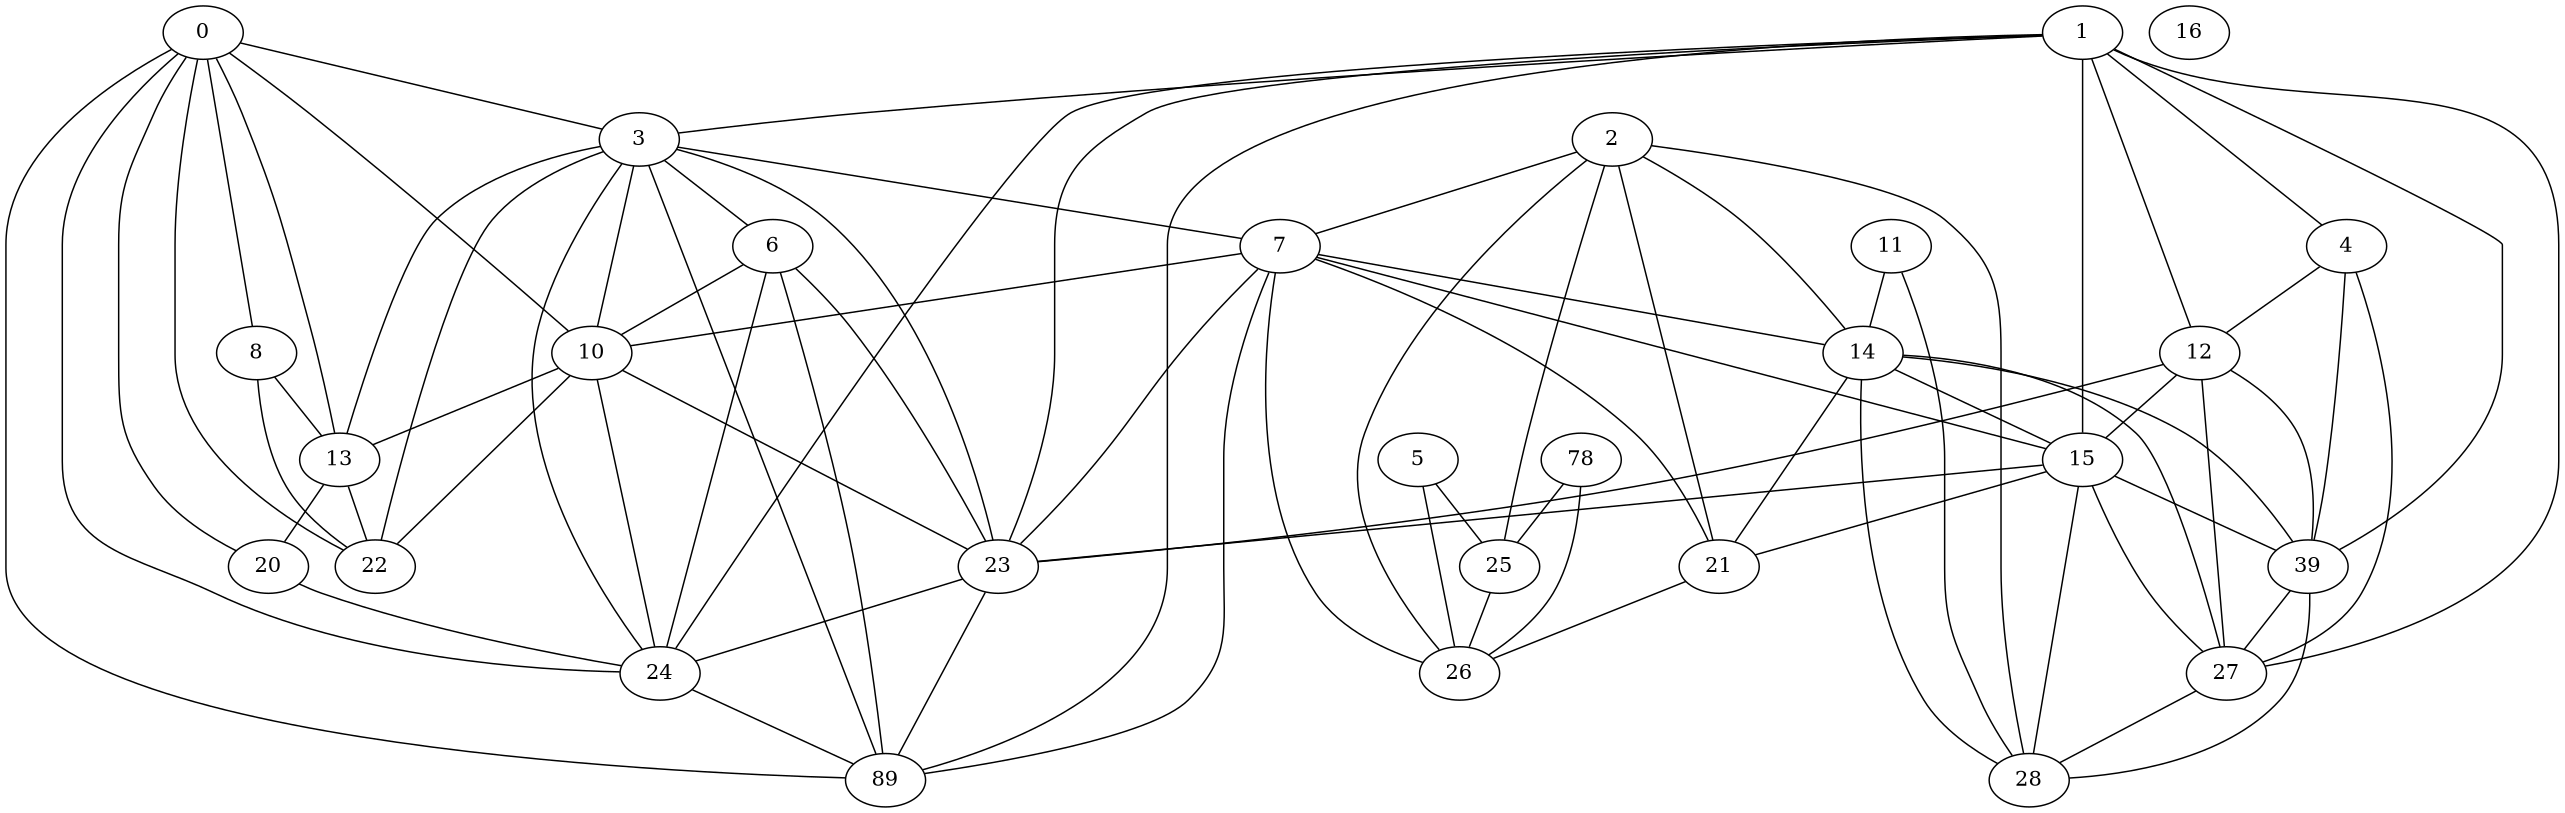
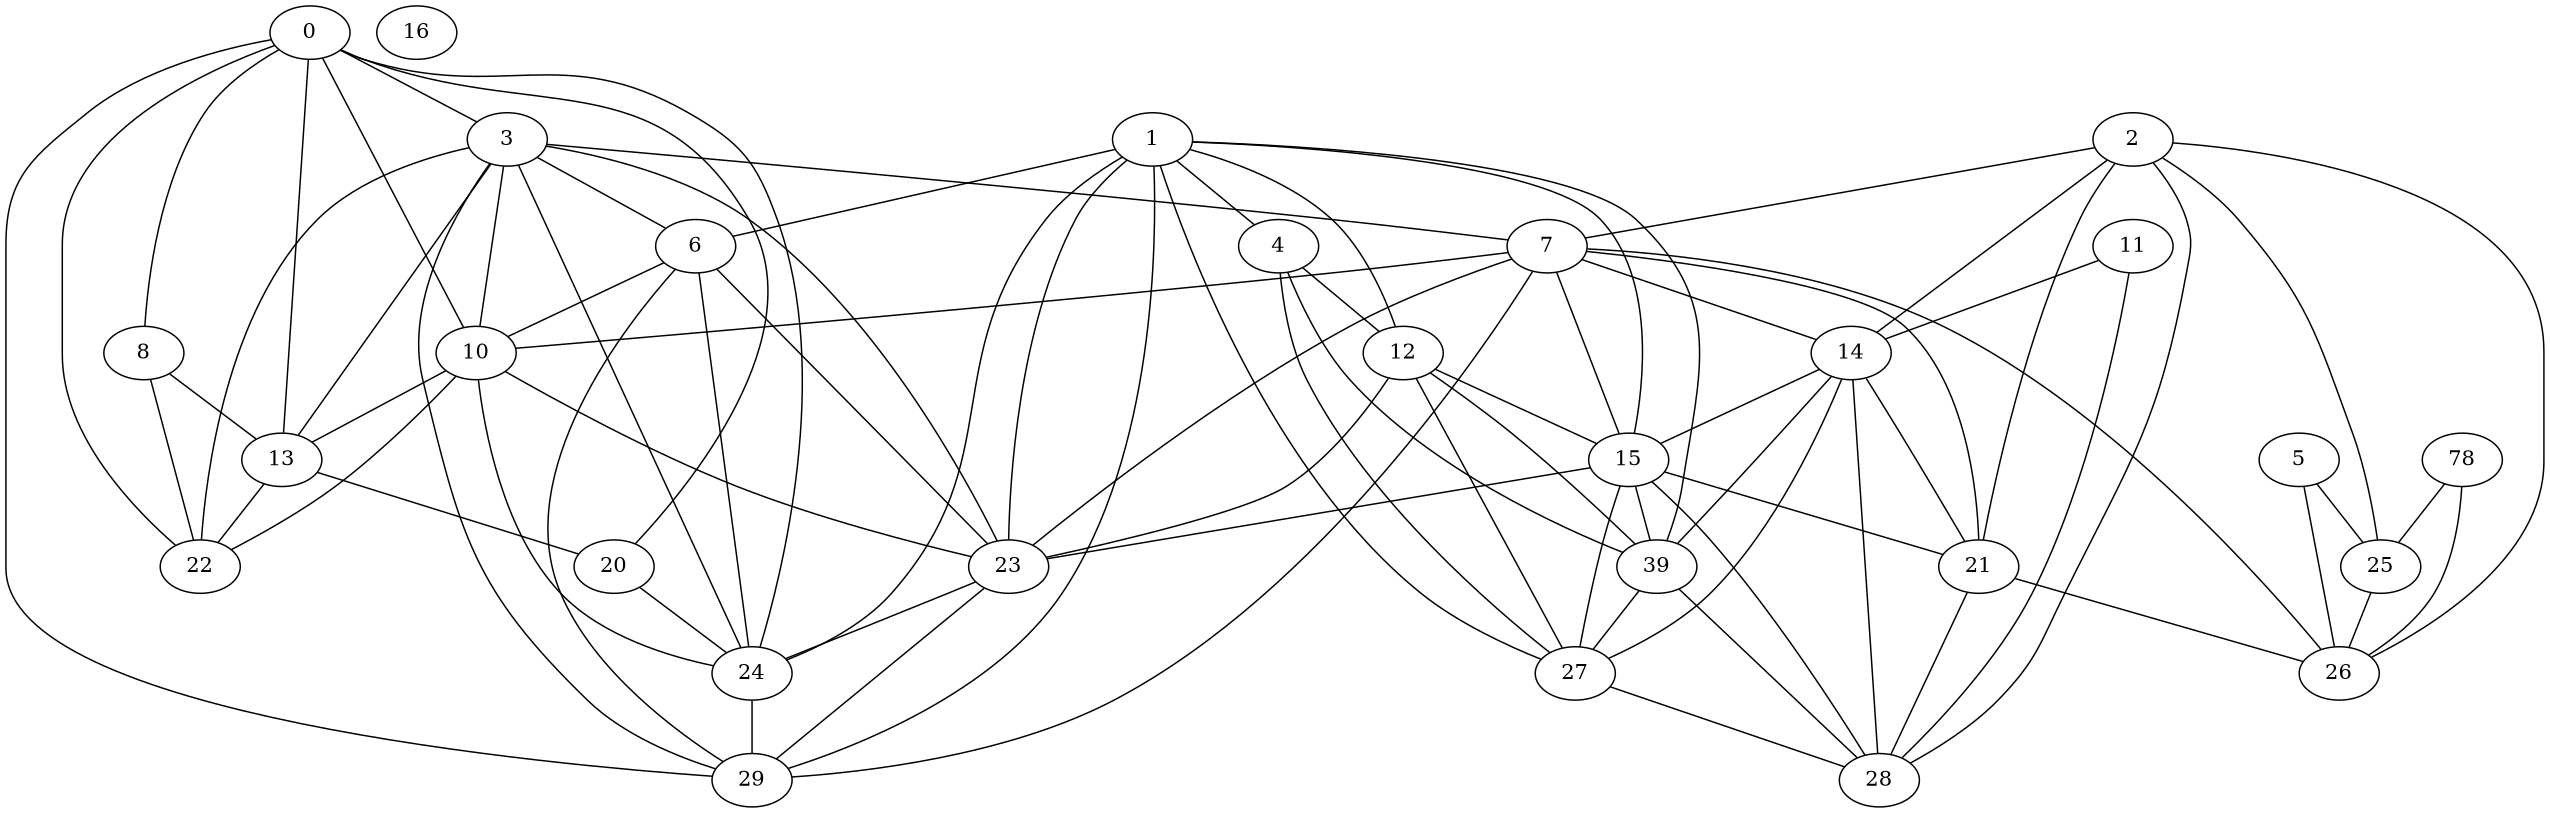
edge "1" -- "3": now "1" -- "6"
edge "21" -- "28": added
node "89": label "89" -> "29"
